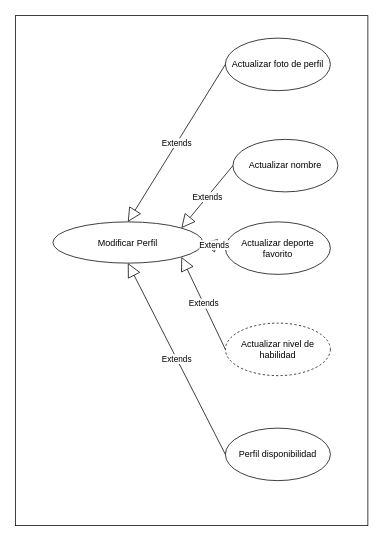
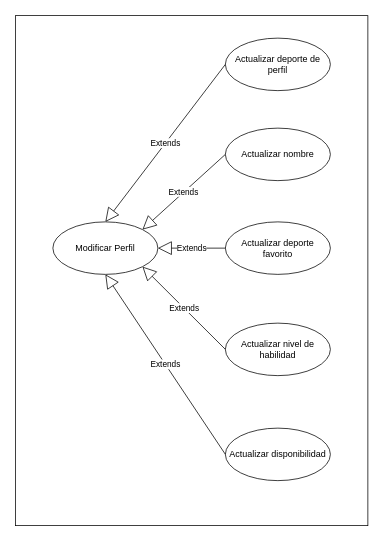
node "Actualizar foto de perfil": label "Actualizar foto de perfil" -> "Actualizar deporte de perfil"
node "Actualizar nombre": moved (285, 165) -> (278, 154)
node "Modificar Perfil": size 150x41 -> 105x53
node "Actualizar nivel de habilidad": style dashed -> solid
node "Perfil disponibilidad": label "Perfil disponibilidad" -> "Actualizar disponibilidad"
